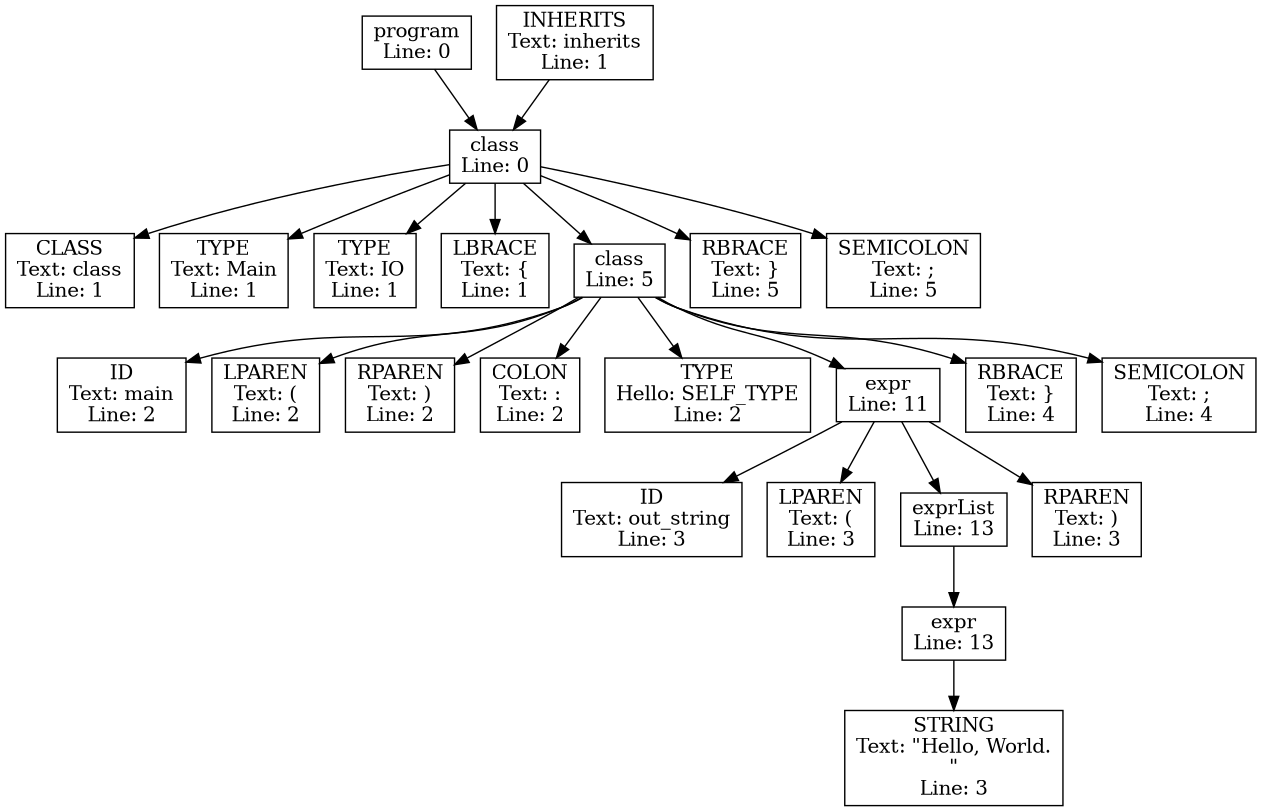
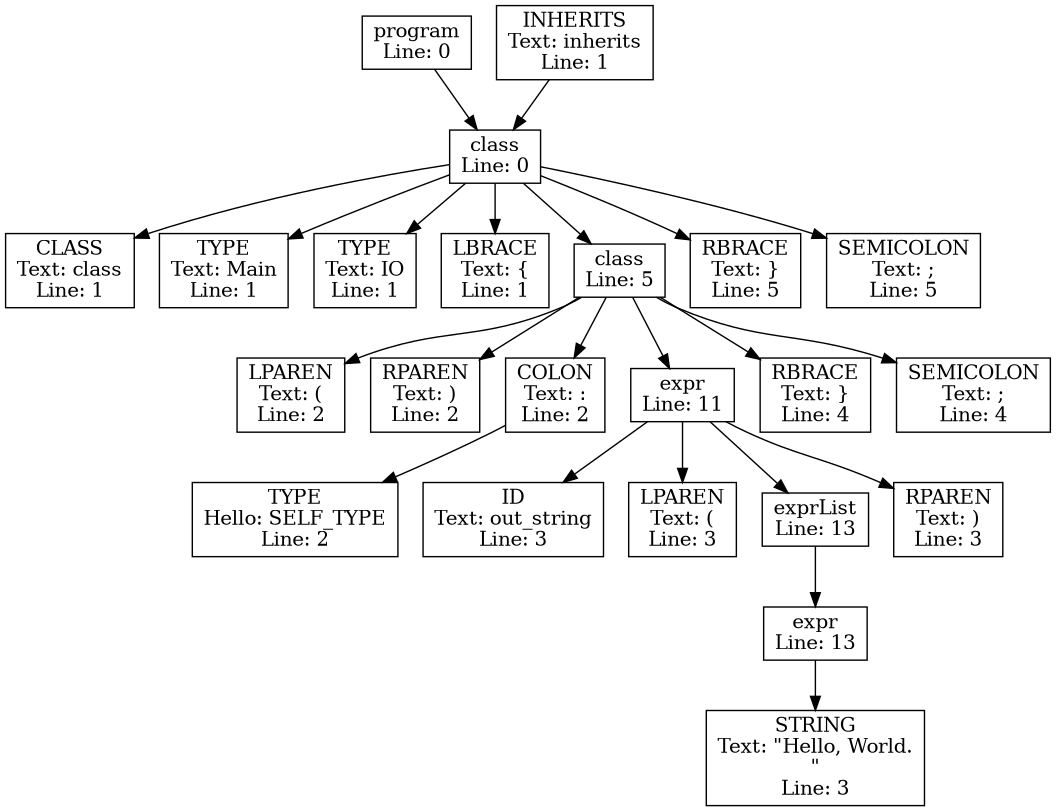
edge "class Line: 5" -> "TYPE Hello: SELF_TYPE Line: 2": now "COLON Text: : Line: 2" -> "TYPE Hello: SELF_TYPE Line: 2"
node "ID Text: main Line: 2": removed
